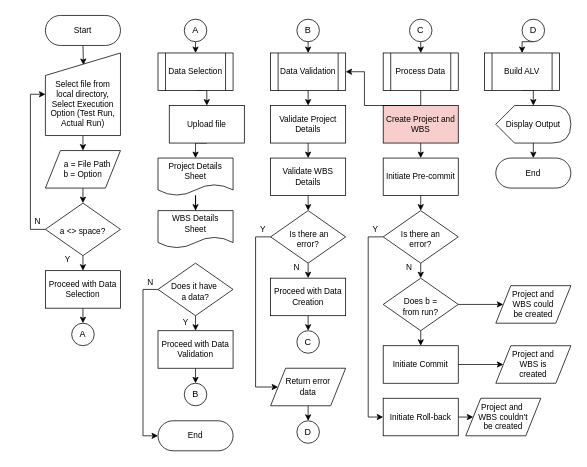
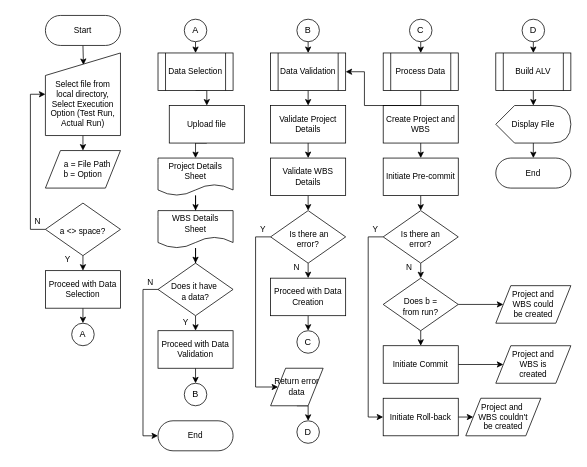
node "Build ALV": moved (522, 72) -> (533, 72)
node "Create Project and WBS": fillcolor #f8cecc -> #ffffff
node "Display Output": label "Display Output" -> "Display File"
edge "a = File Path b = Option" -> "a <> space?": removed
edge "WBS Details Sheet" -> "Does it have a data?": added
node "Return error data": size 75x38 -> 53x38
